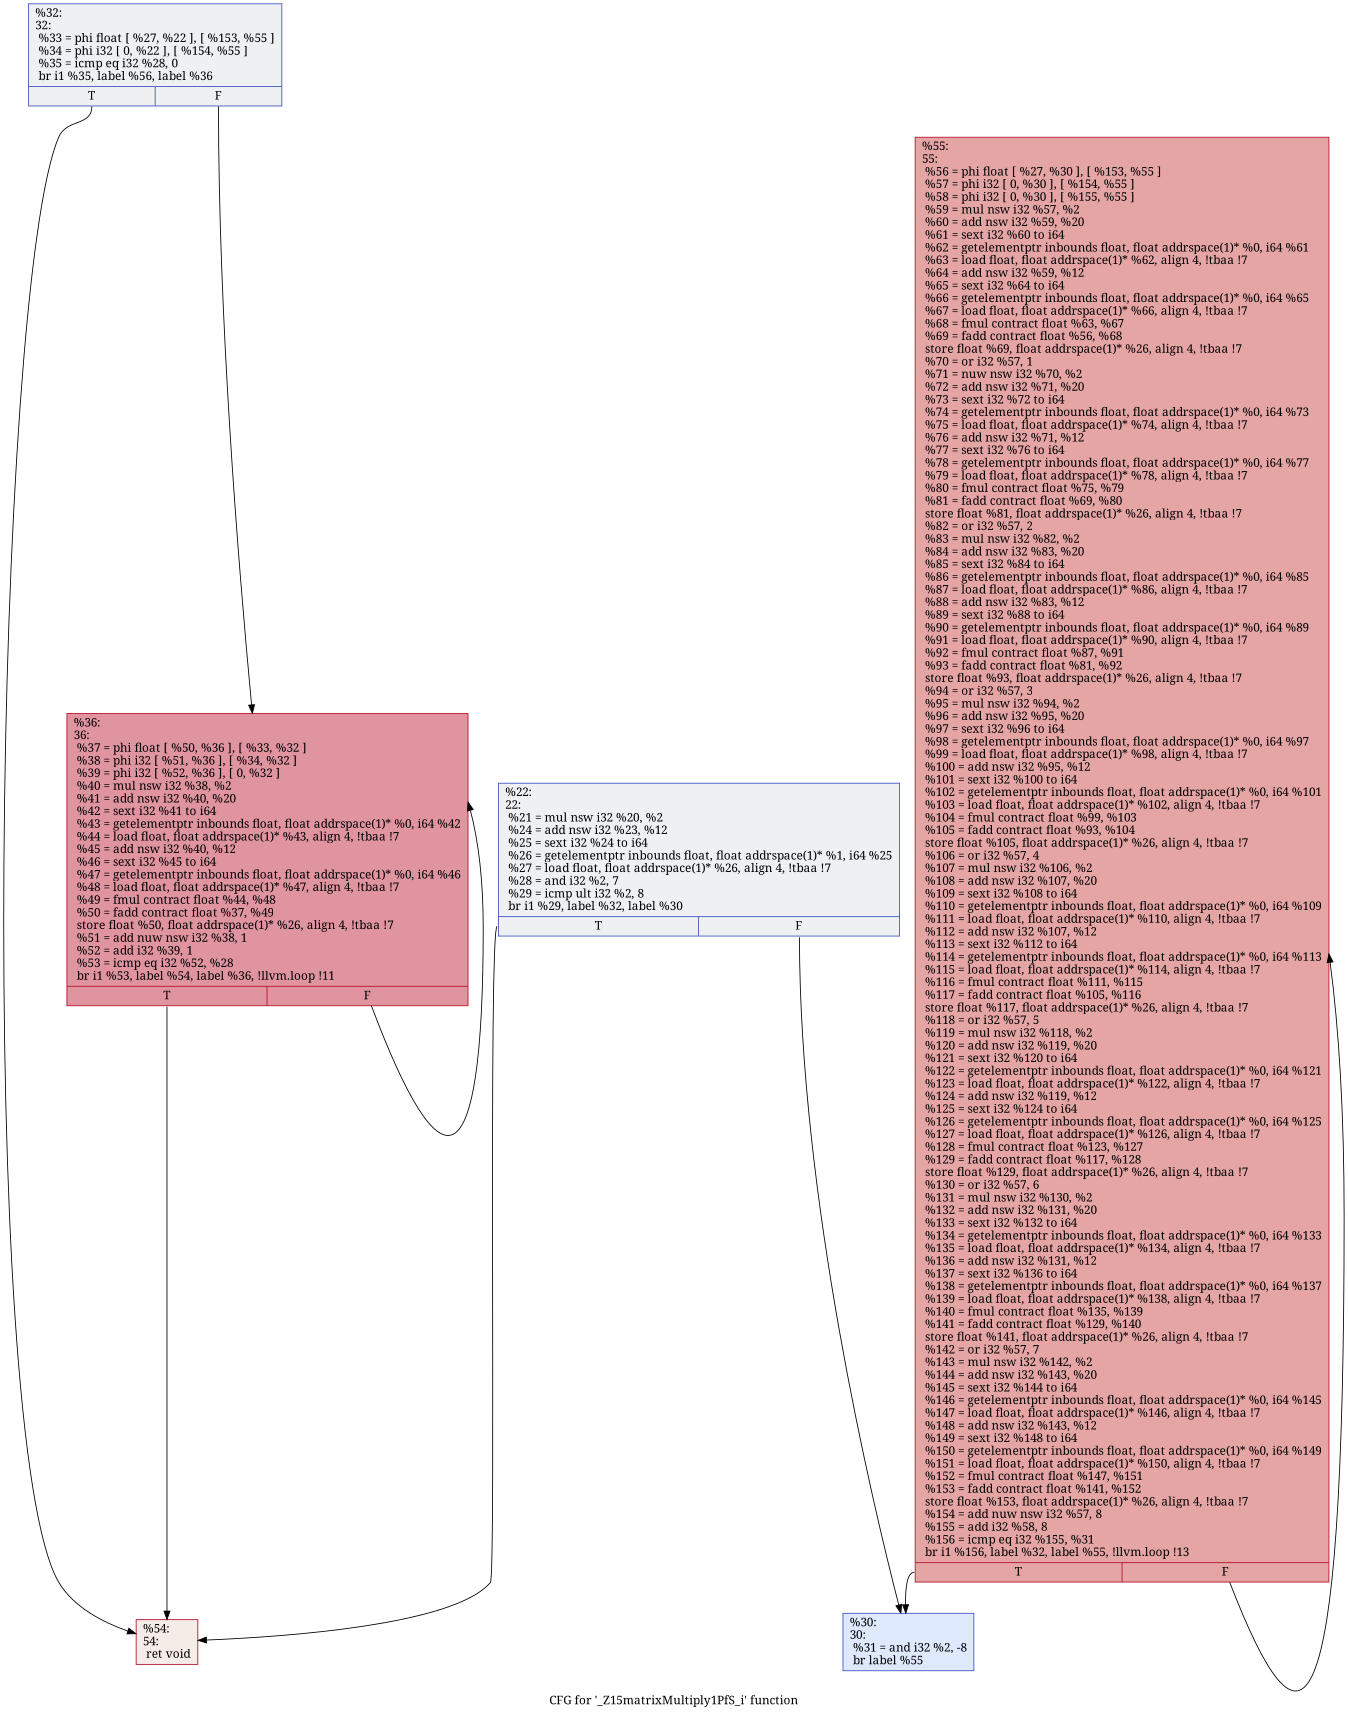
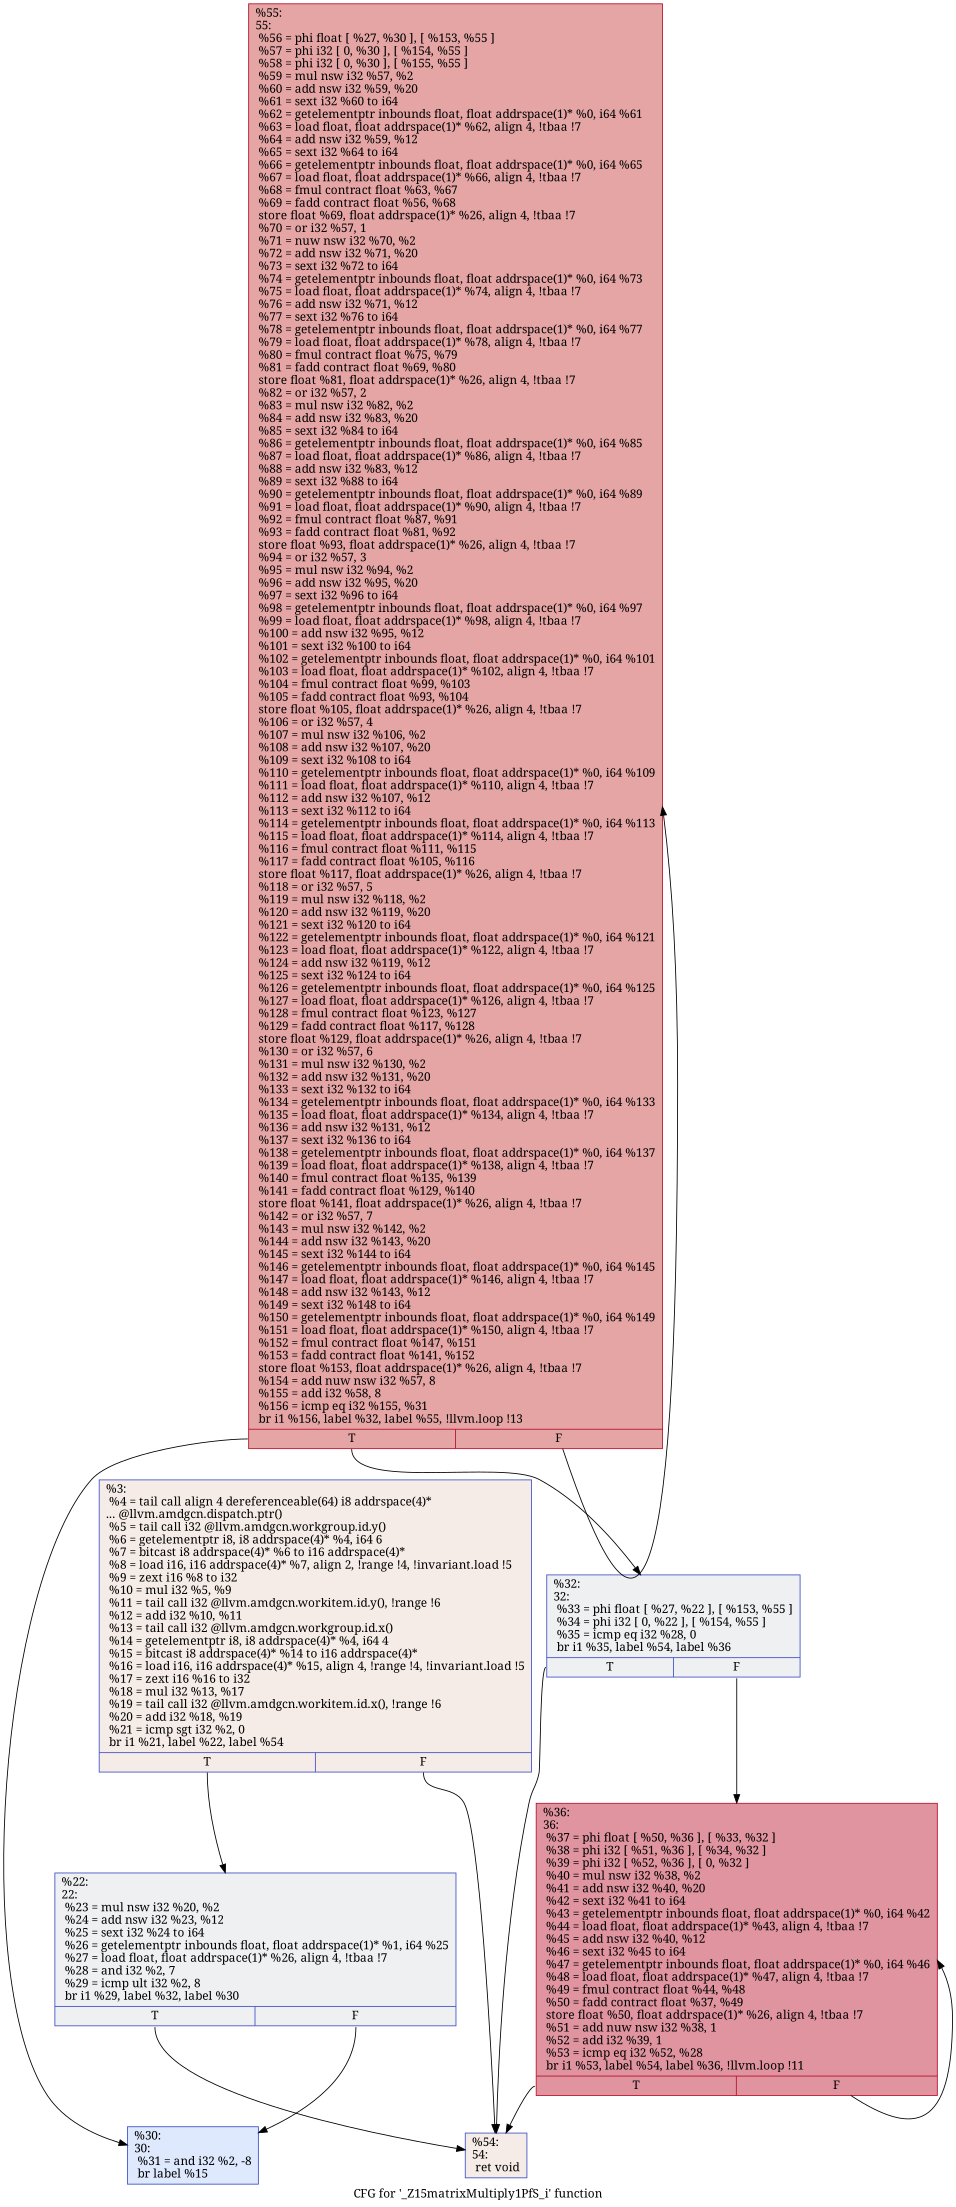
node "%32:": text "br i1 %35, label %56, label %36" -> "br i1 %35, label %54, label %36"
node "%22:": text "%21 = mul nsw i32 %20, %2" -> "%23 = mul nsw i32 %20, %2"
edge "%55:" -> "%32:": added
node "%3:": added
node "%54:": color #b70d28ff -> #3d50c3ff
node "%30:": text "br label %55" -> "br label %15"
